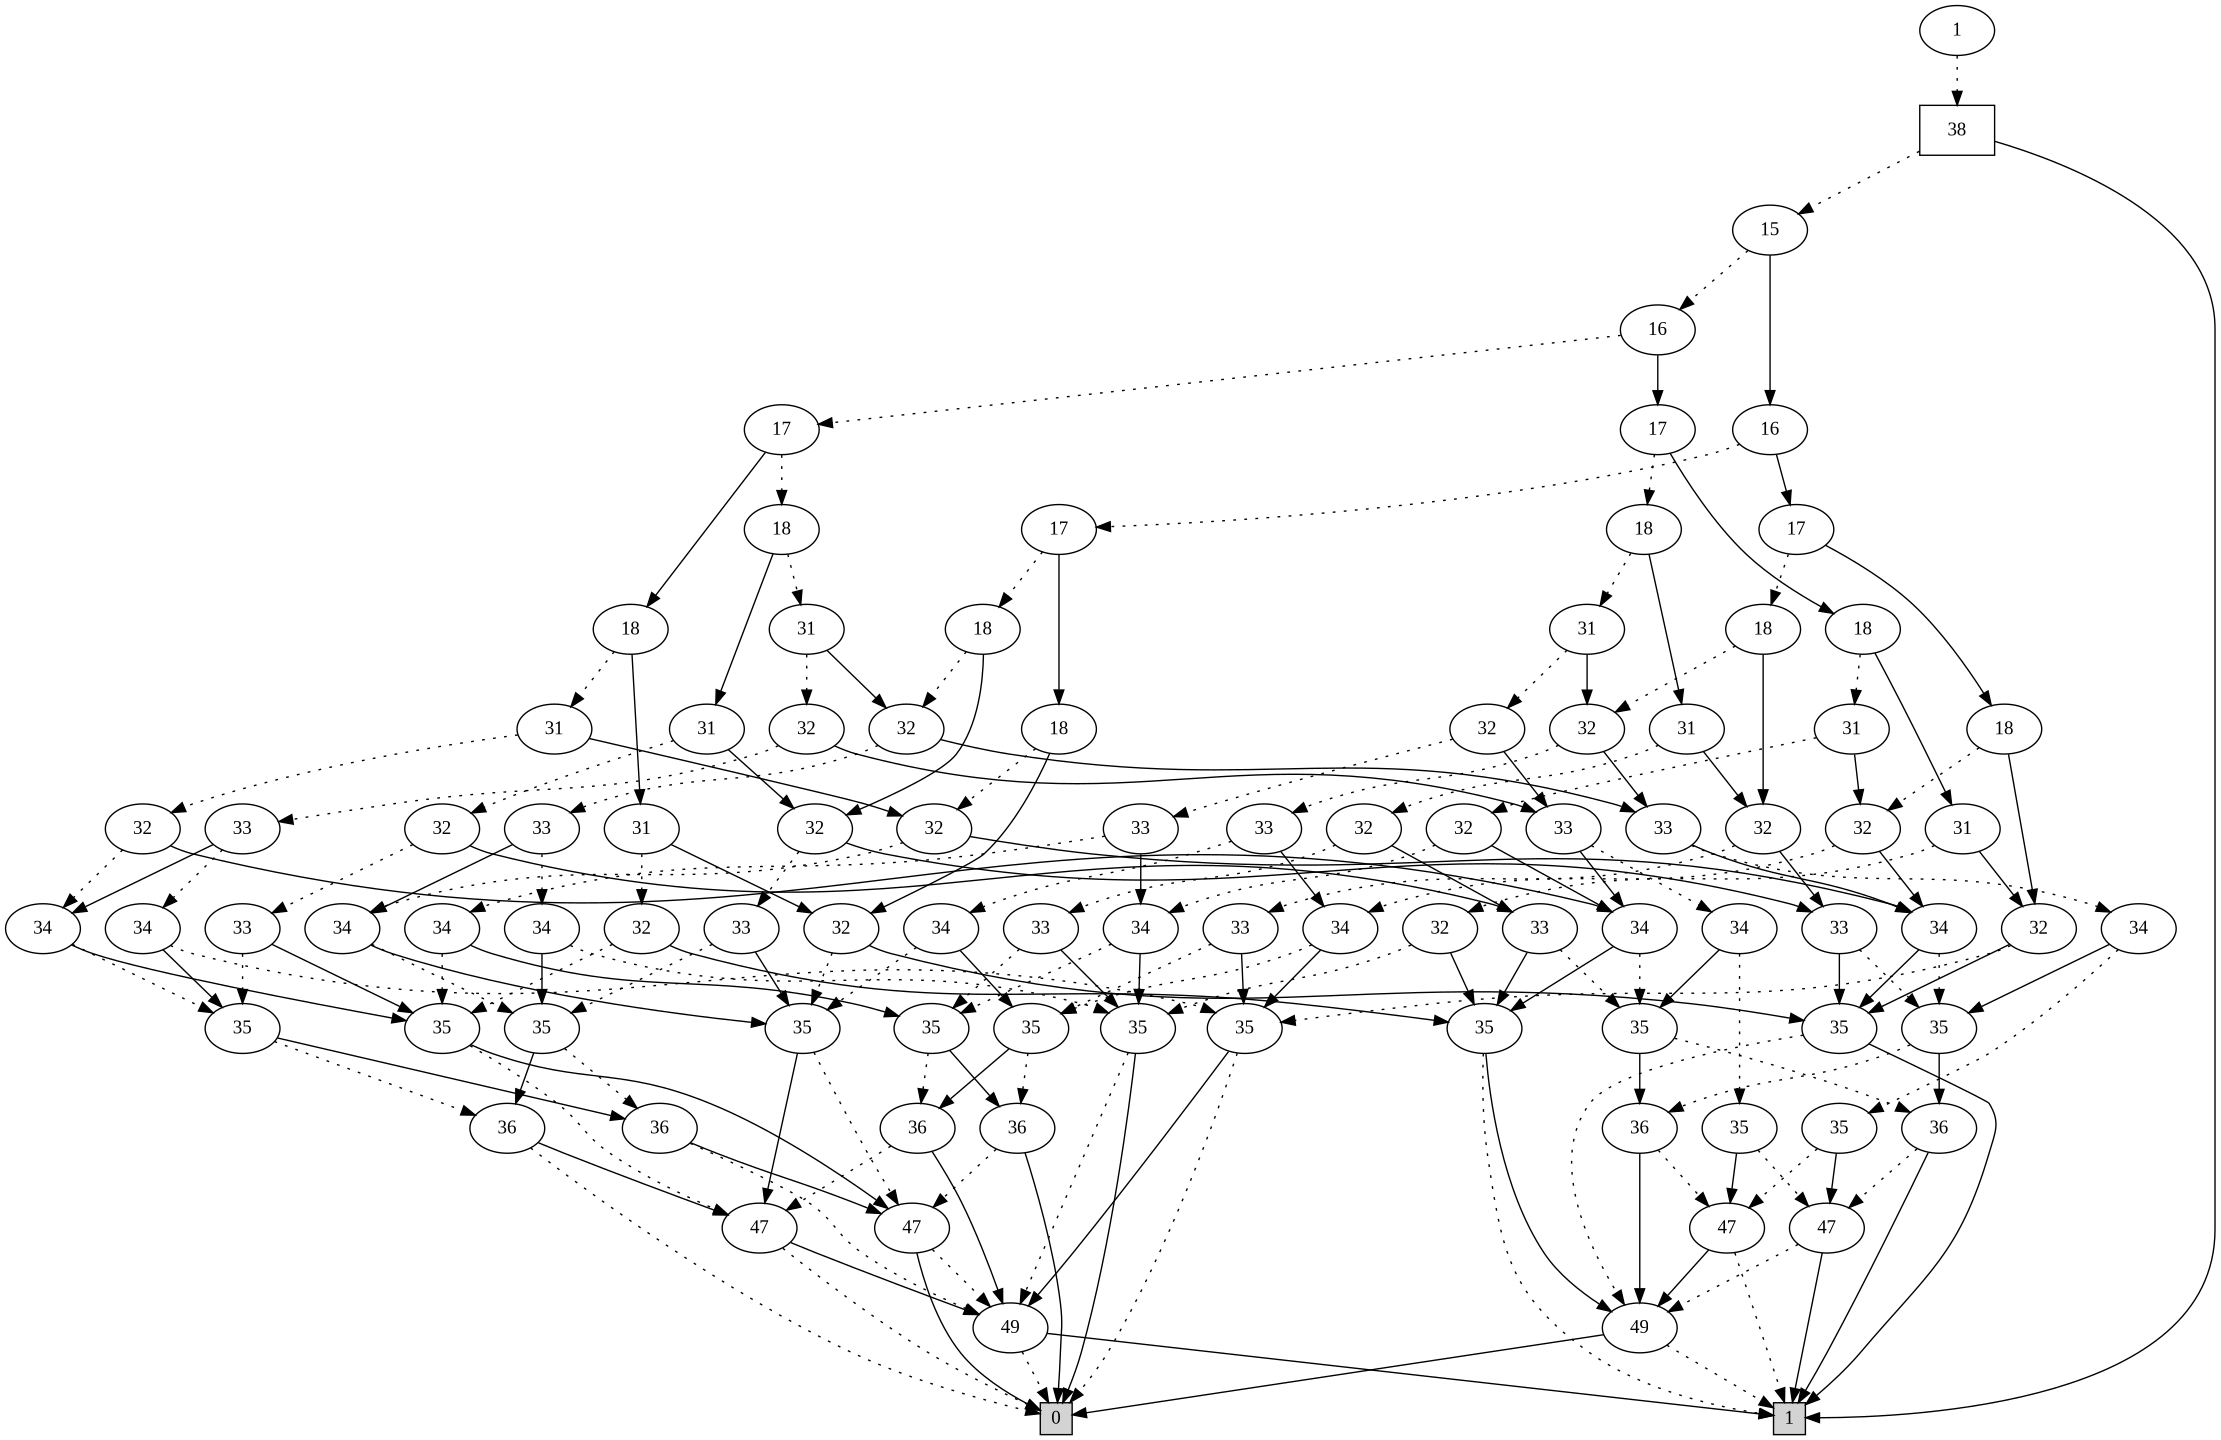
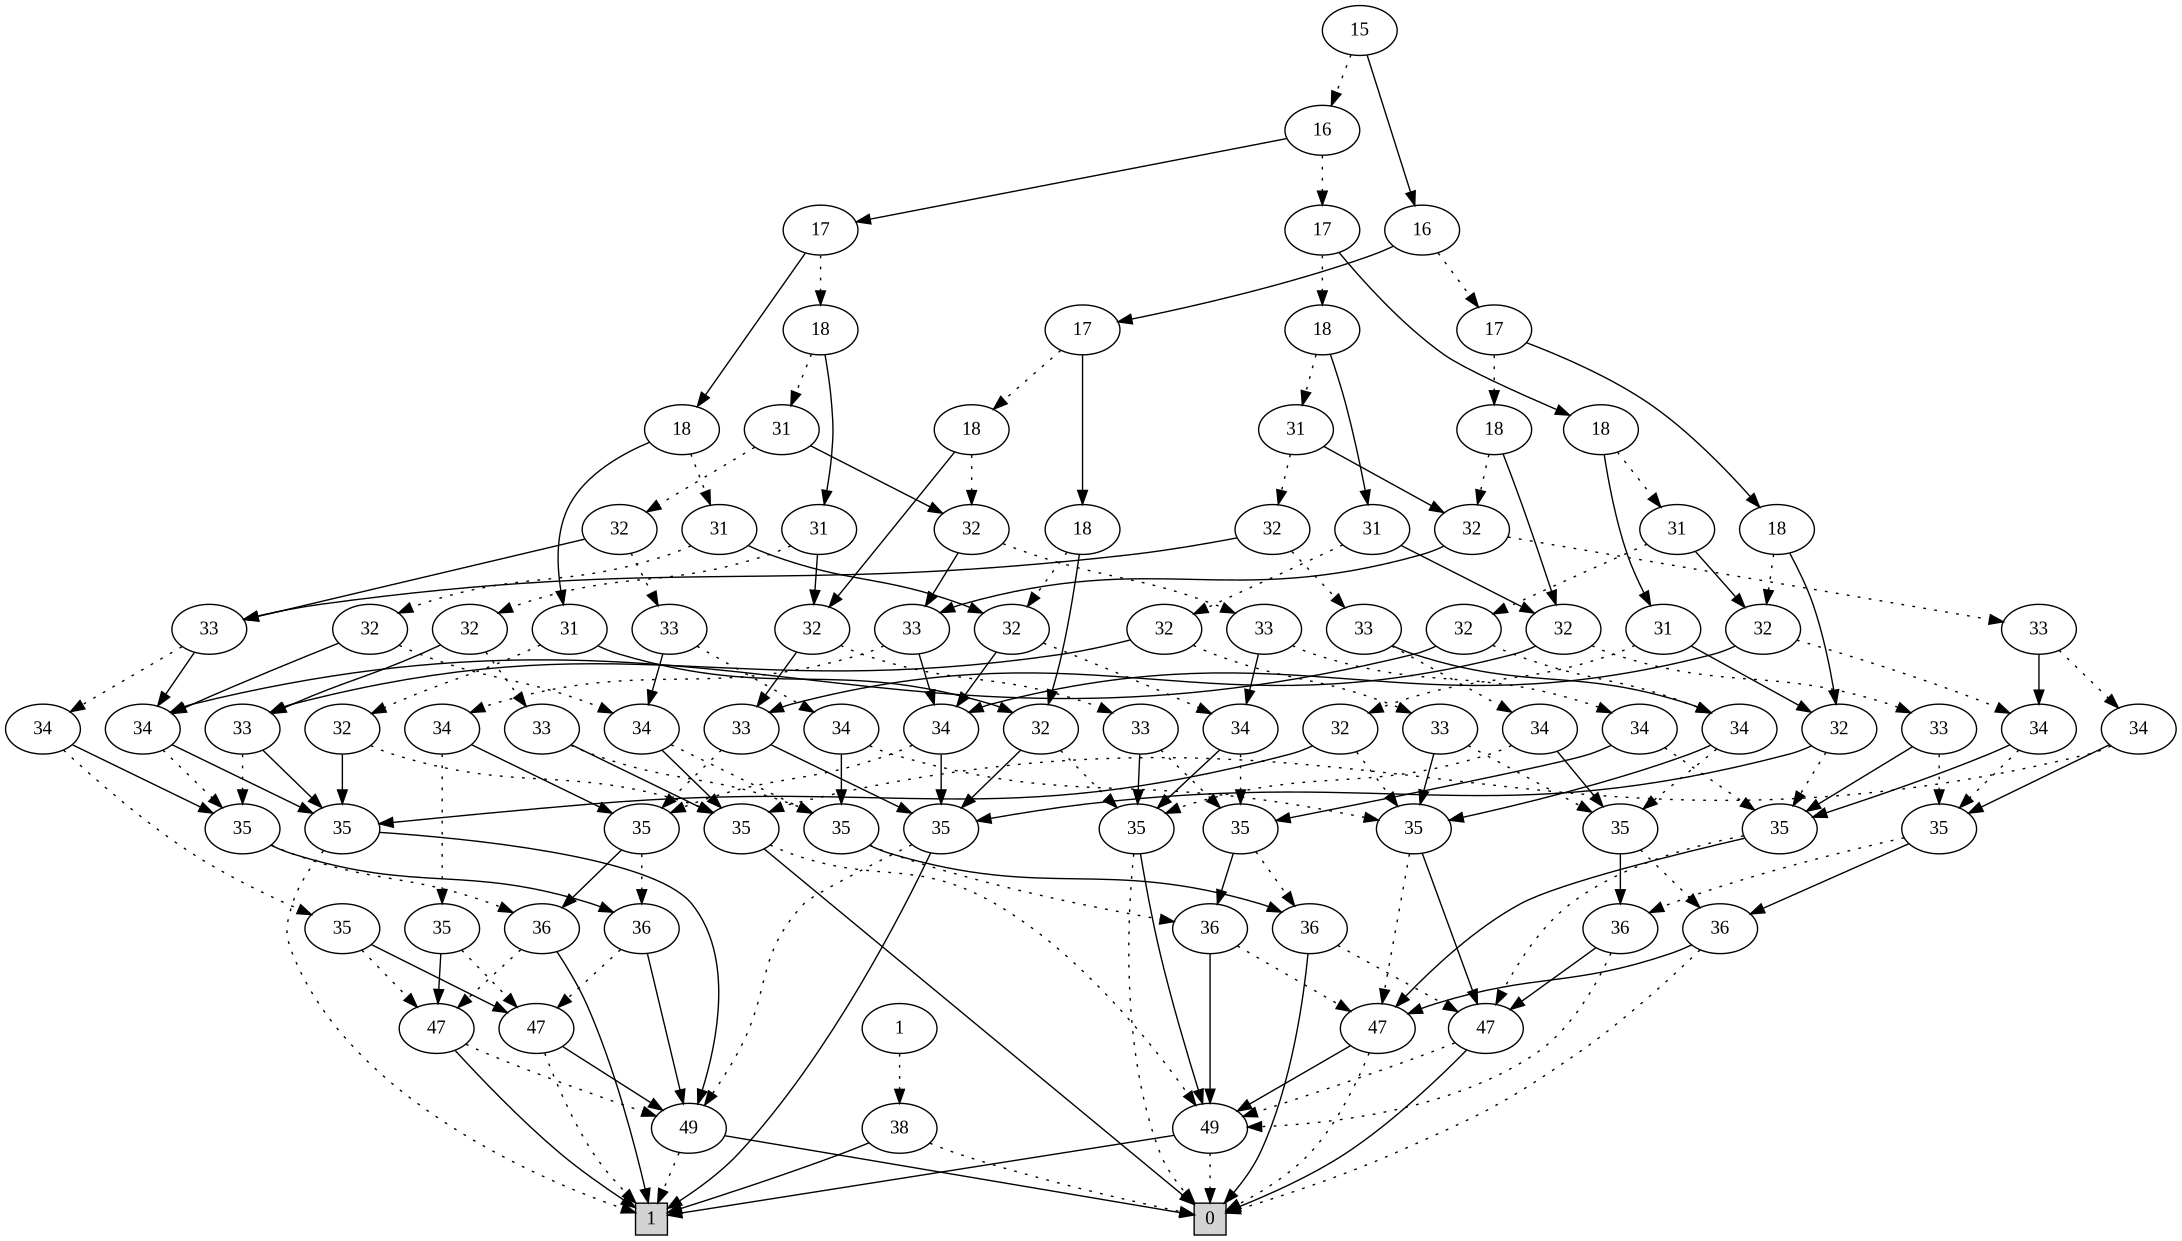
node "38": shape box -> ellipse
edge "38" -> "15": now "38" -> "0"
